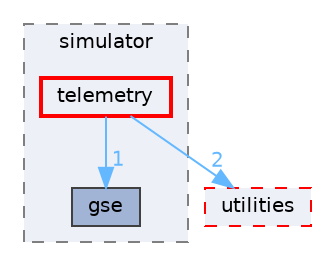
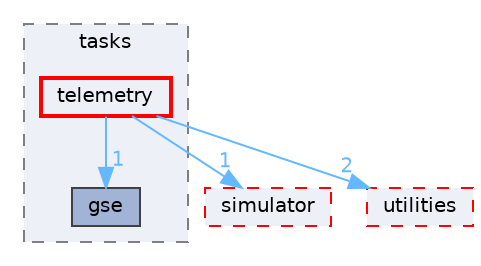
cluster "simulator": label "simulator" -> "tasks"
node "simulator": added
